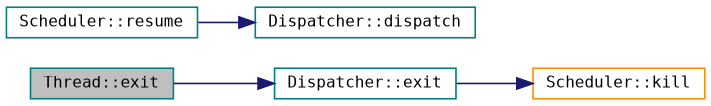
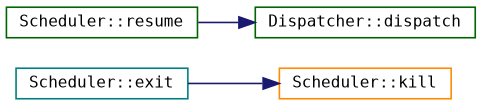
node "Scheduler::resume": color teal -> darkgreen
node "Dispatcher::dispatch": color teal -> darkgreen
node "Thread::exit": removed
node "Dispatcher::exit": label "Dispatcher::exit" -> "Scheduler::exit"
